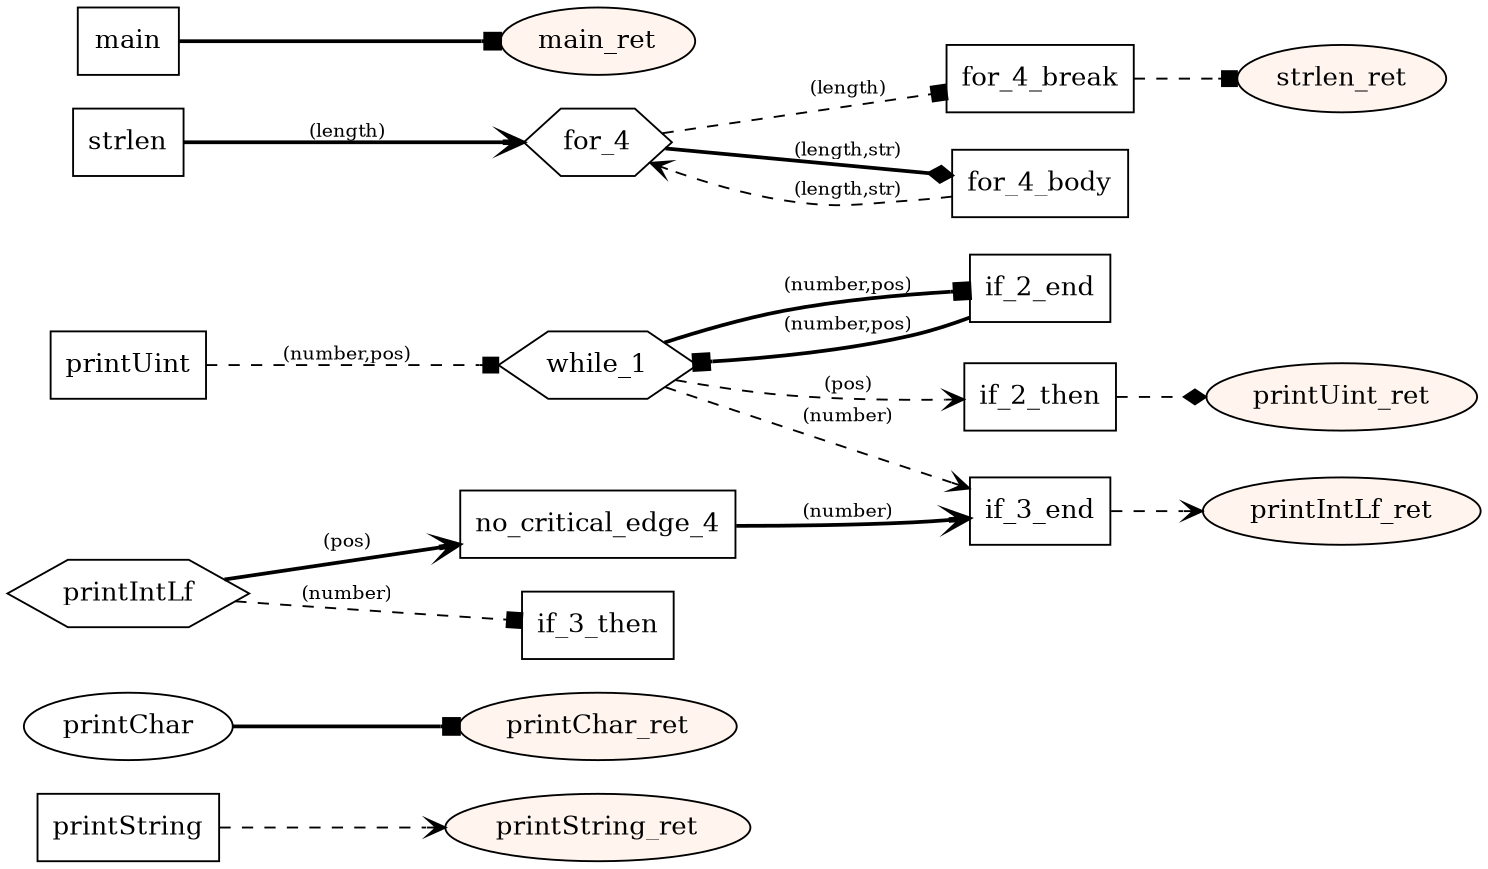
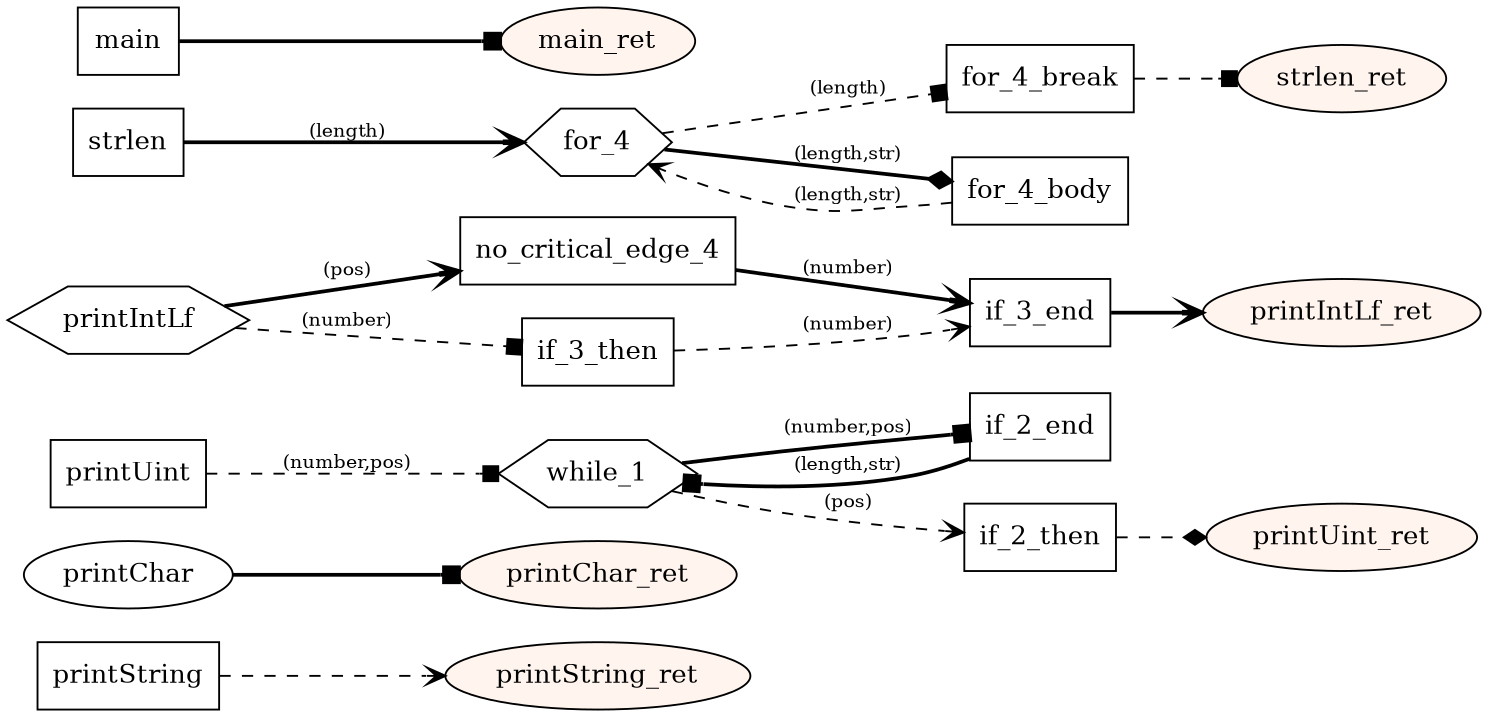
edge "if_2_end" -> "while_1": label "(number,pos)" -> "(length,str)"
edge "while_1" -> "if_3_end": now "if_3_then" -> "if_3_end"
edge "if_3_end" -> "printIntLf_ret": style dashed -> bold
